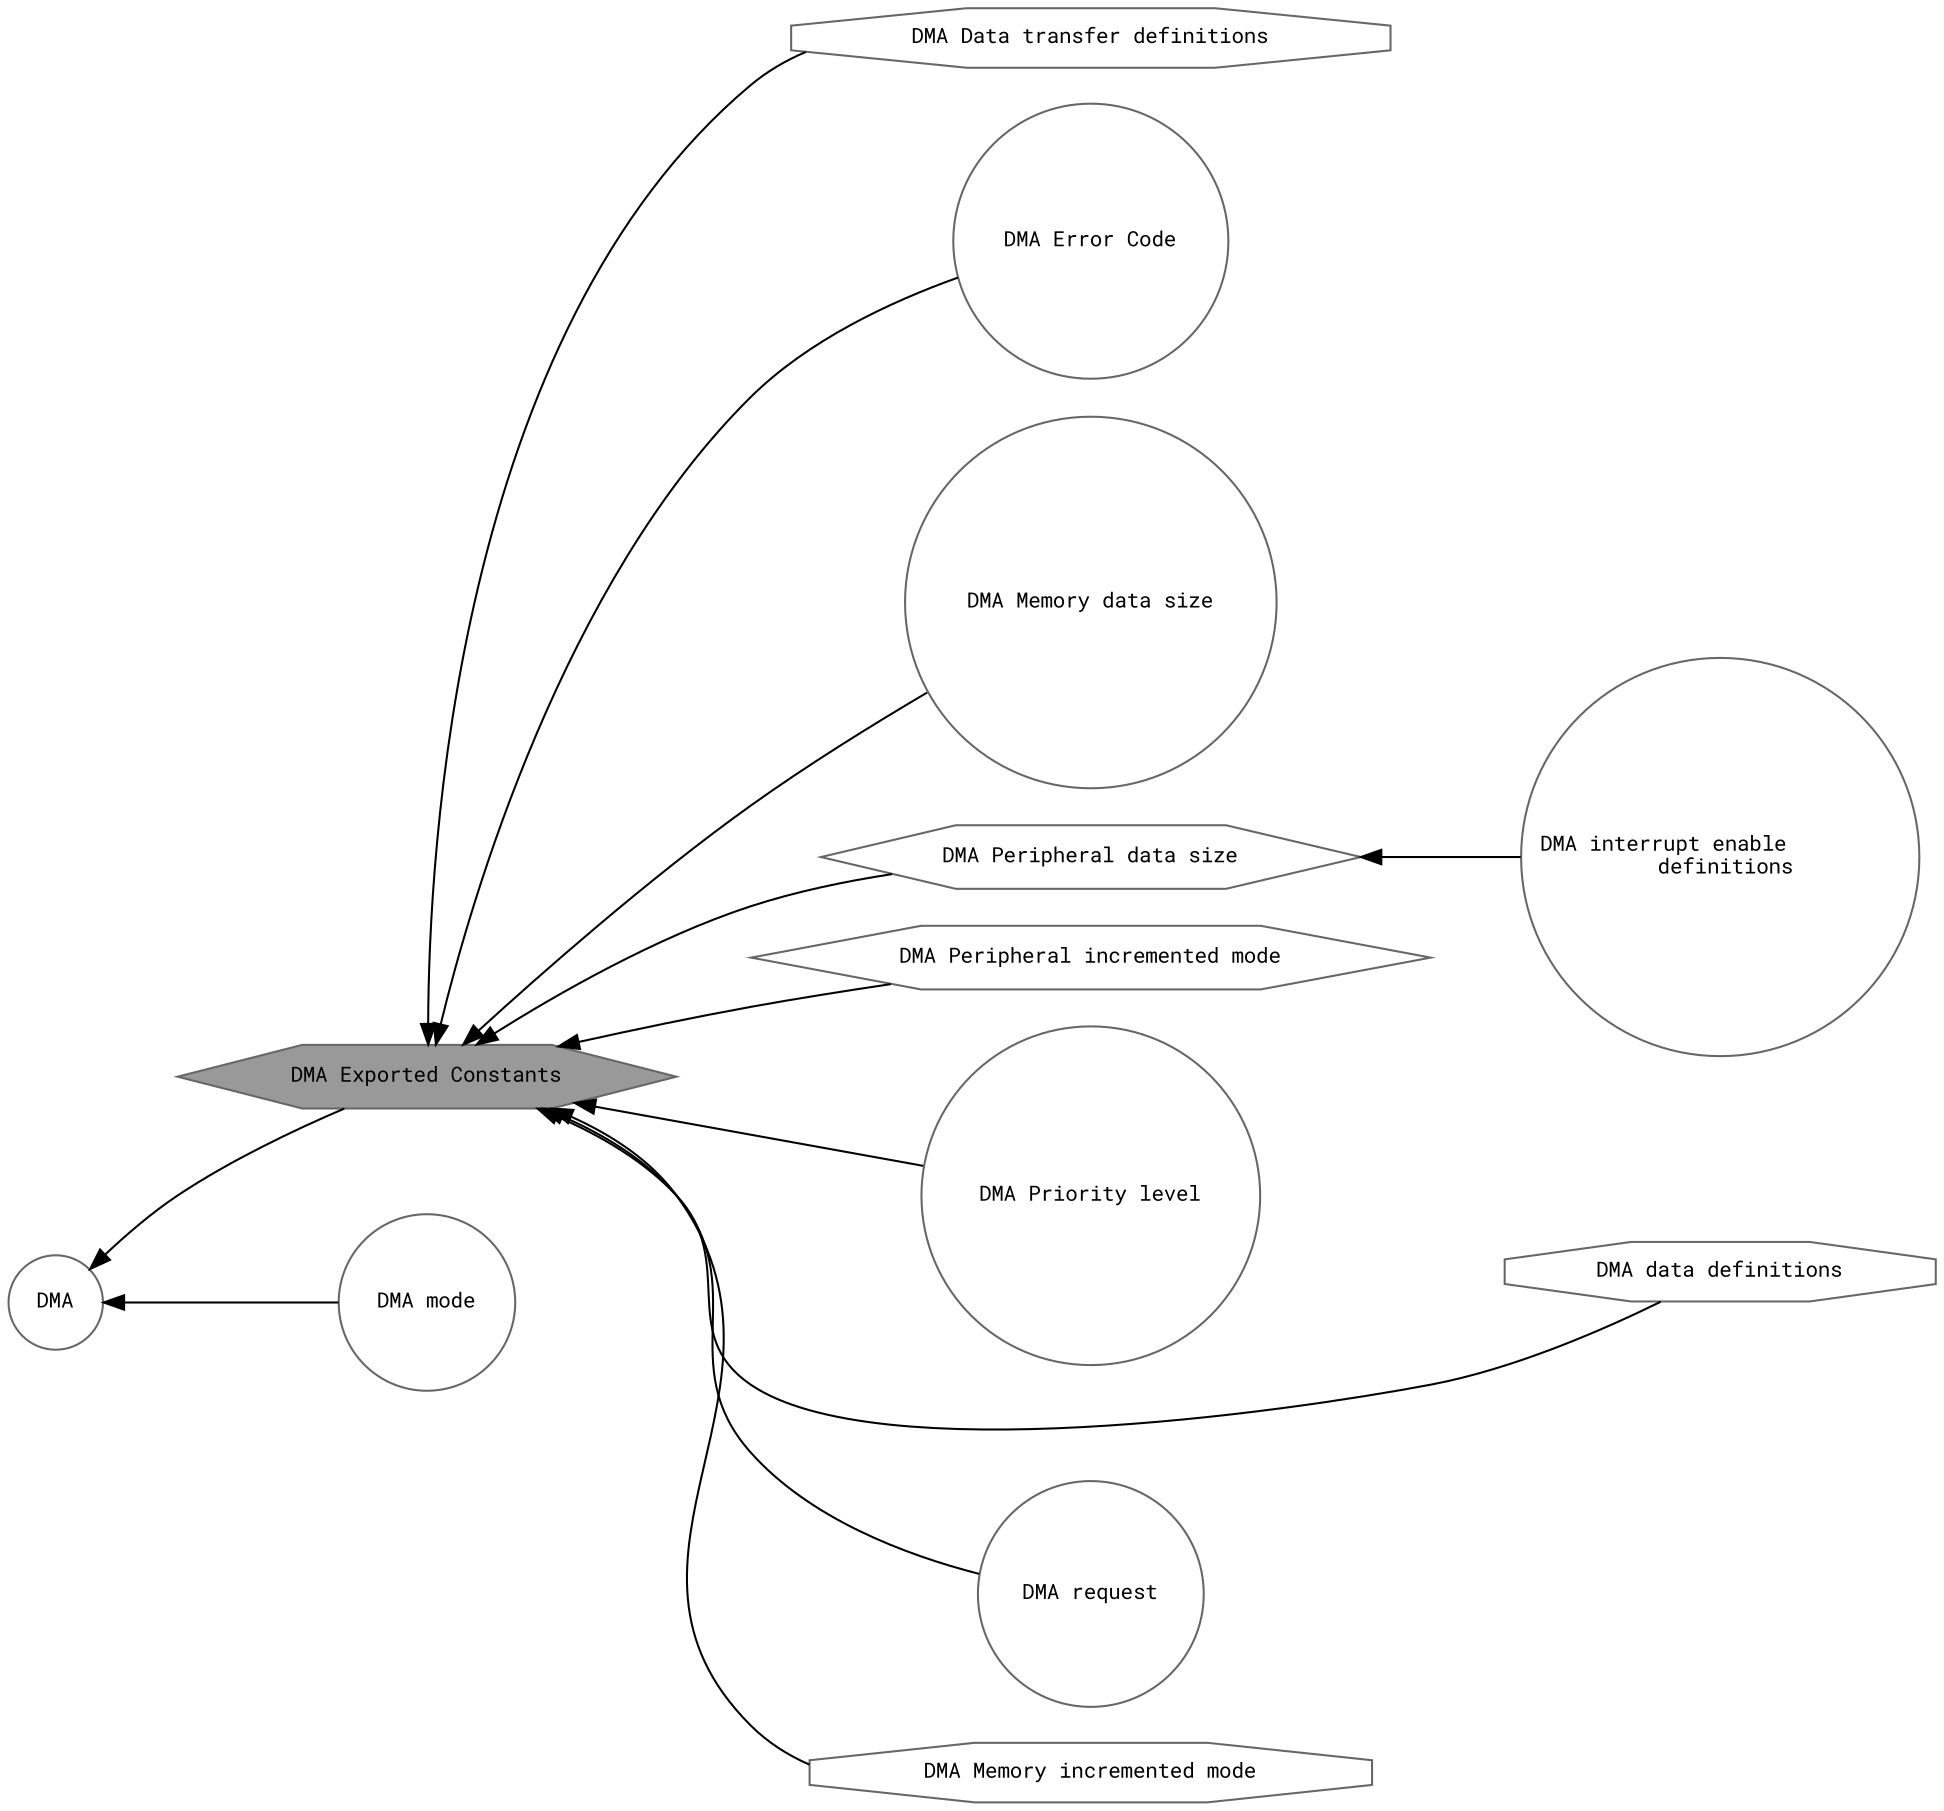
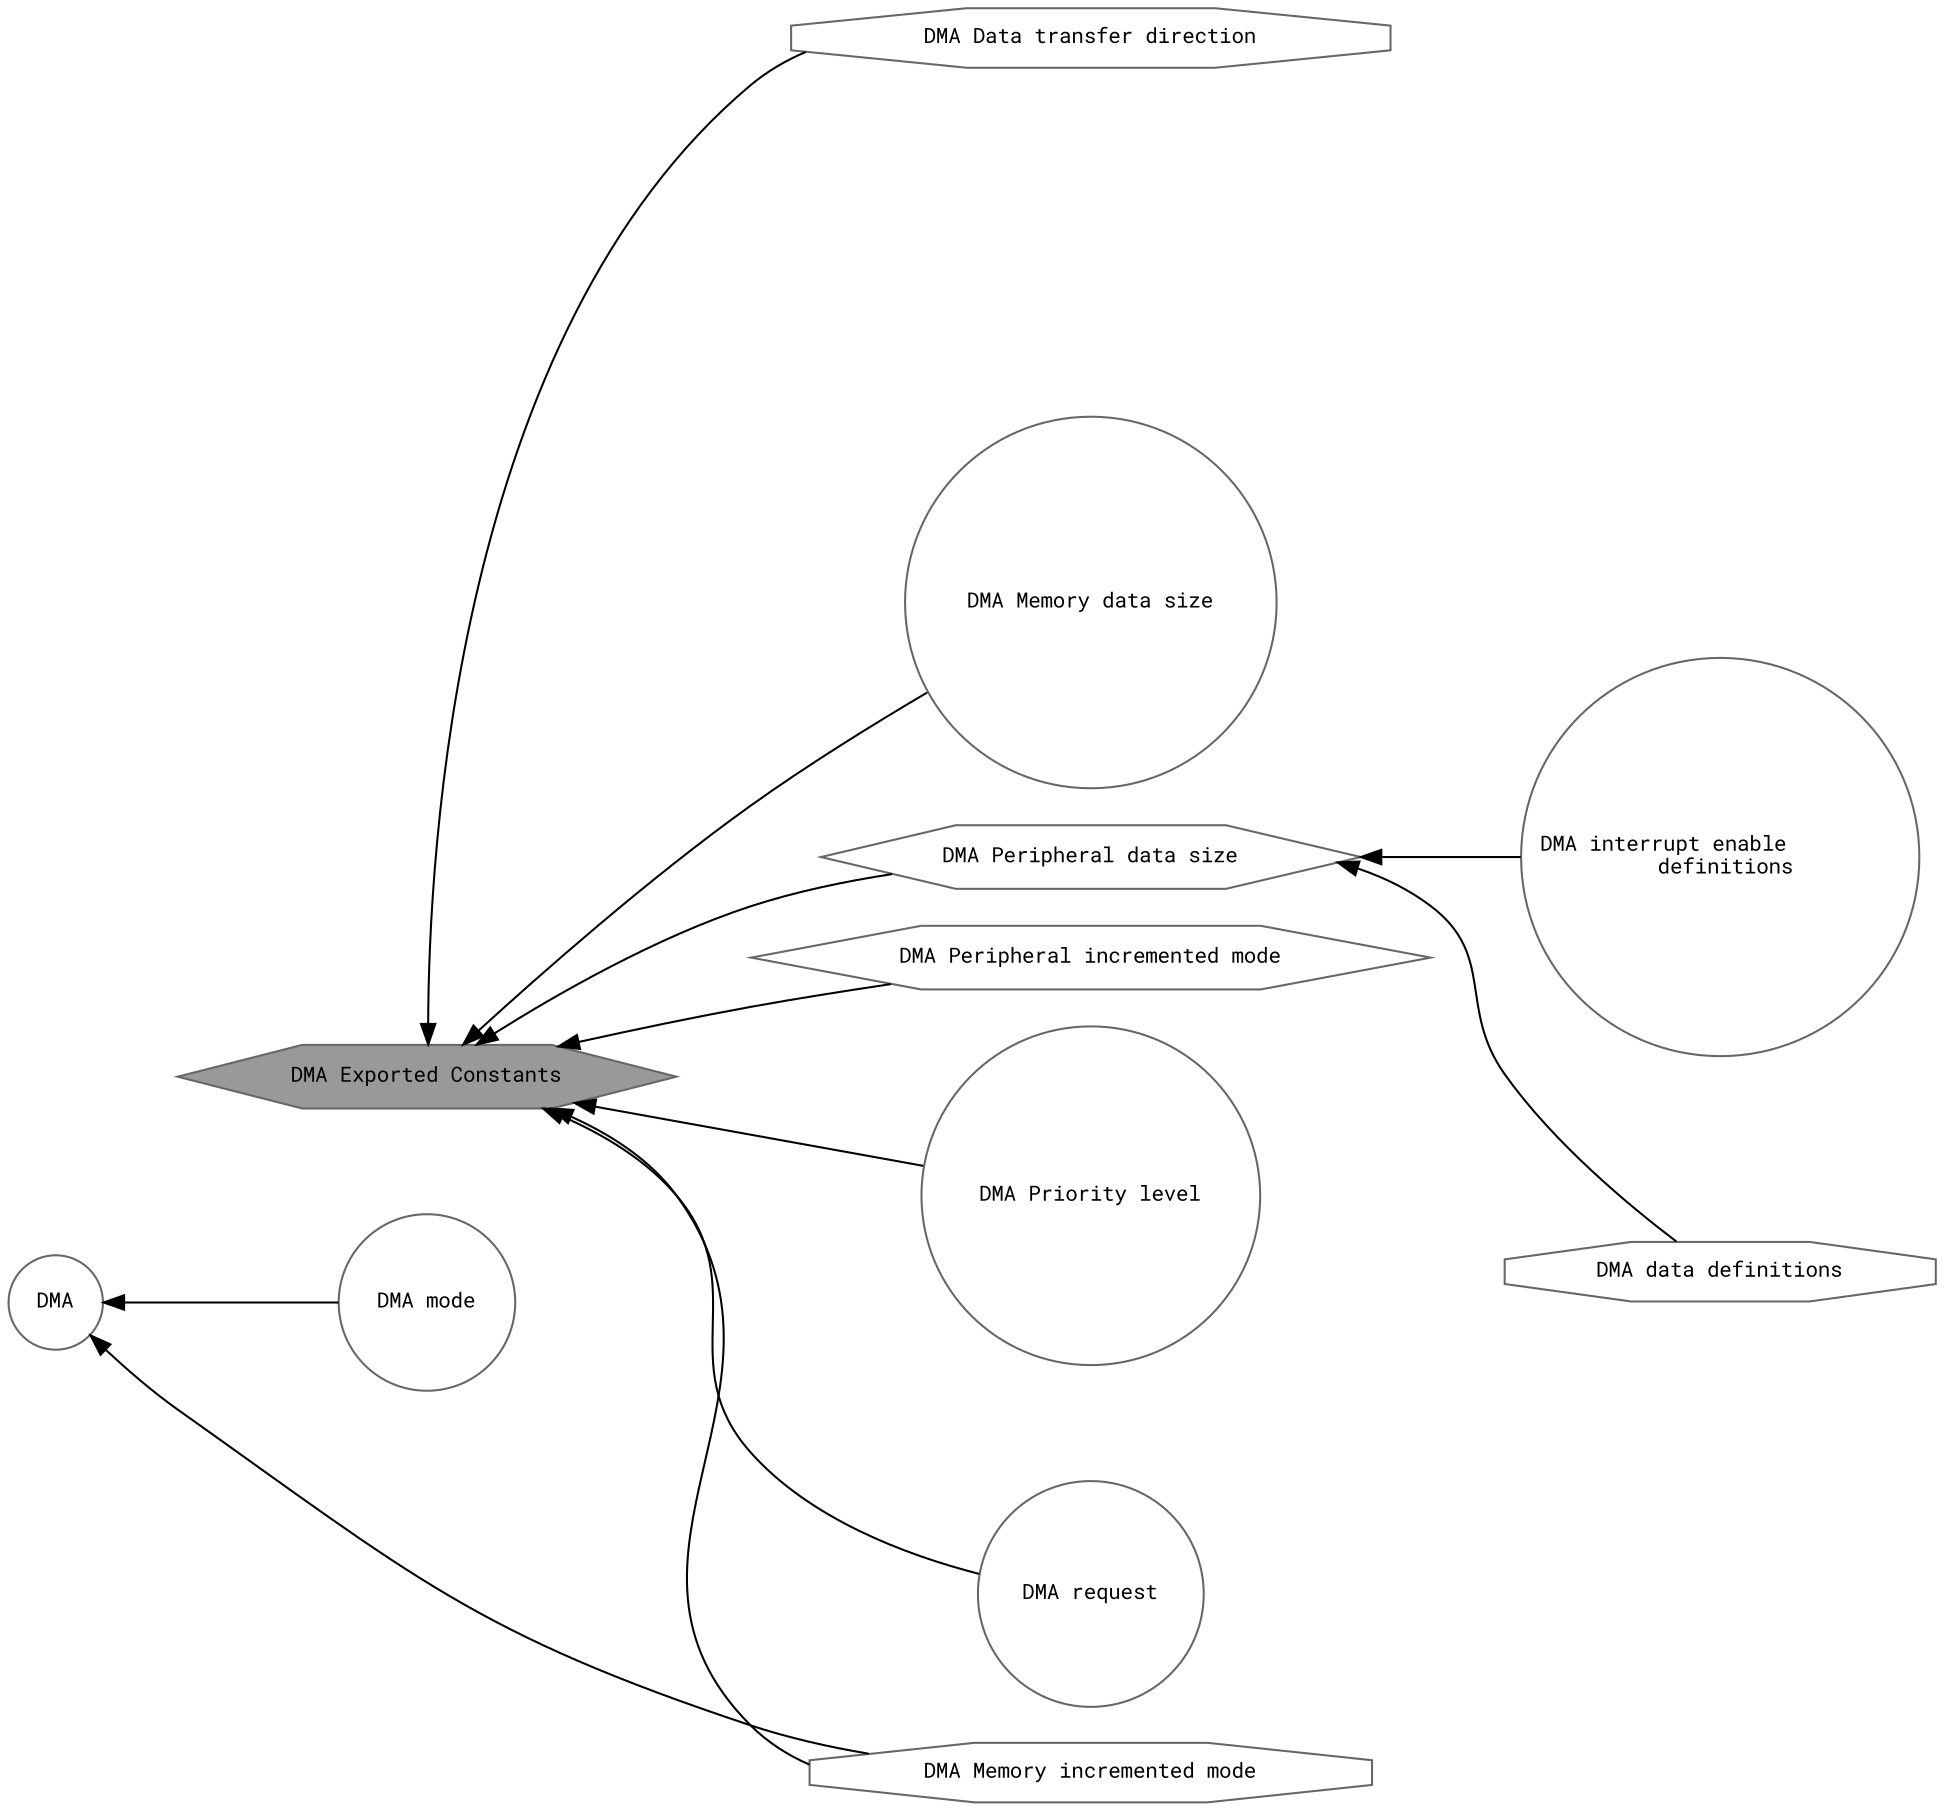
node "DMA Data transfer definitions": label "DMA Data transfer definitions" -> "DMA Data transfer direction"
node "DMA Error Code": removed
edge "DMA Exported Constants" -> "DMA": now "DMA Memory incremented mode" -> "DMA"
edge "DMA data definitions" -> "DMA Exported Constants": now "DMA data definitions" -> "DMA Peripheral data size"
